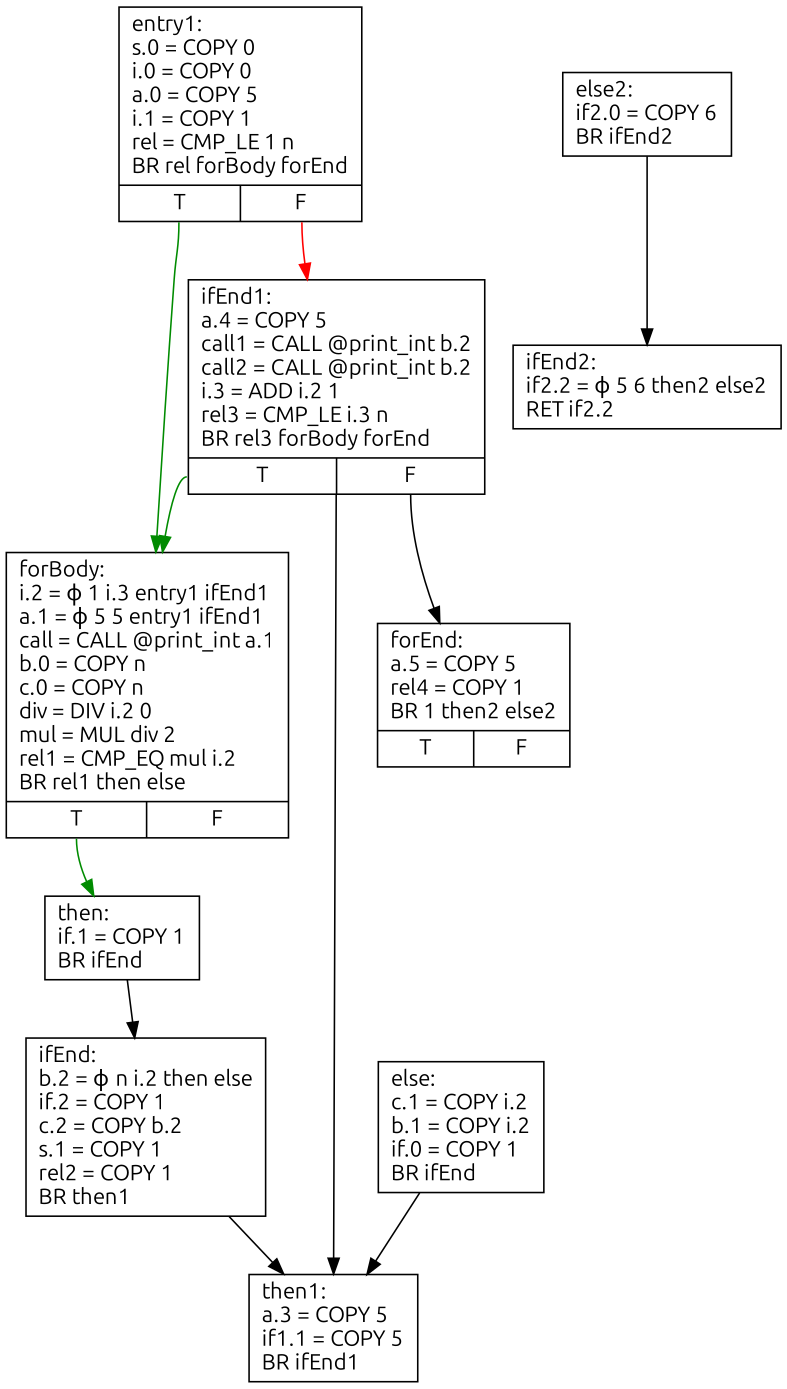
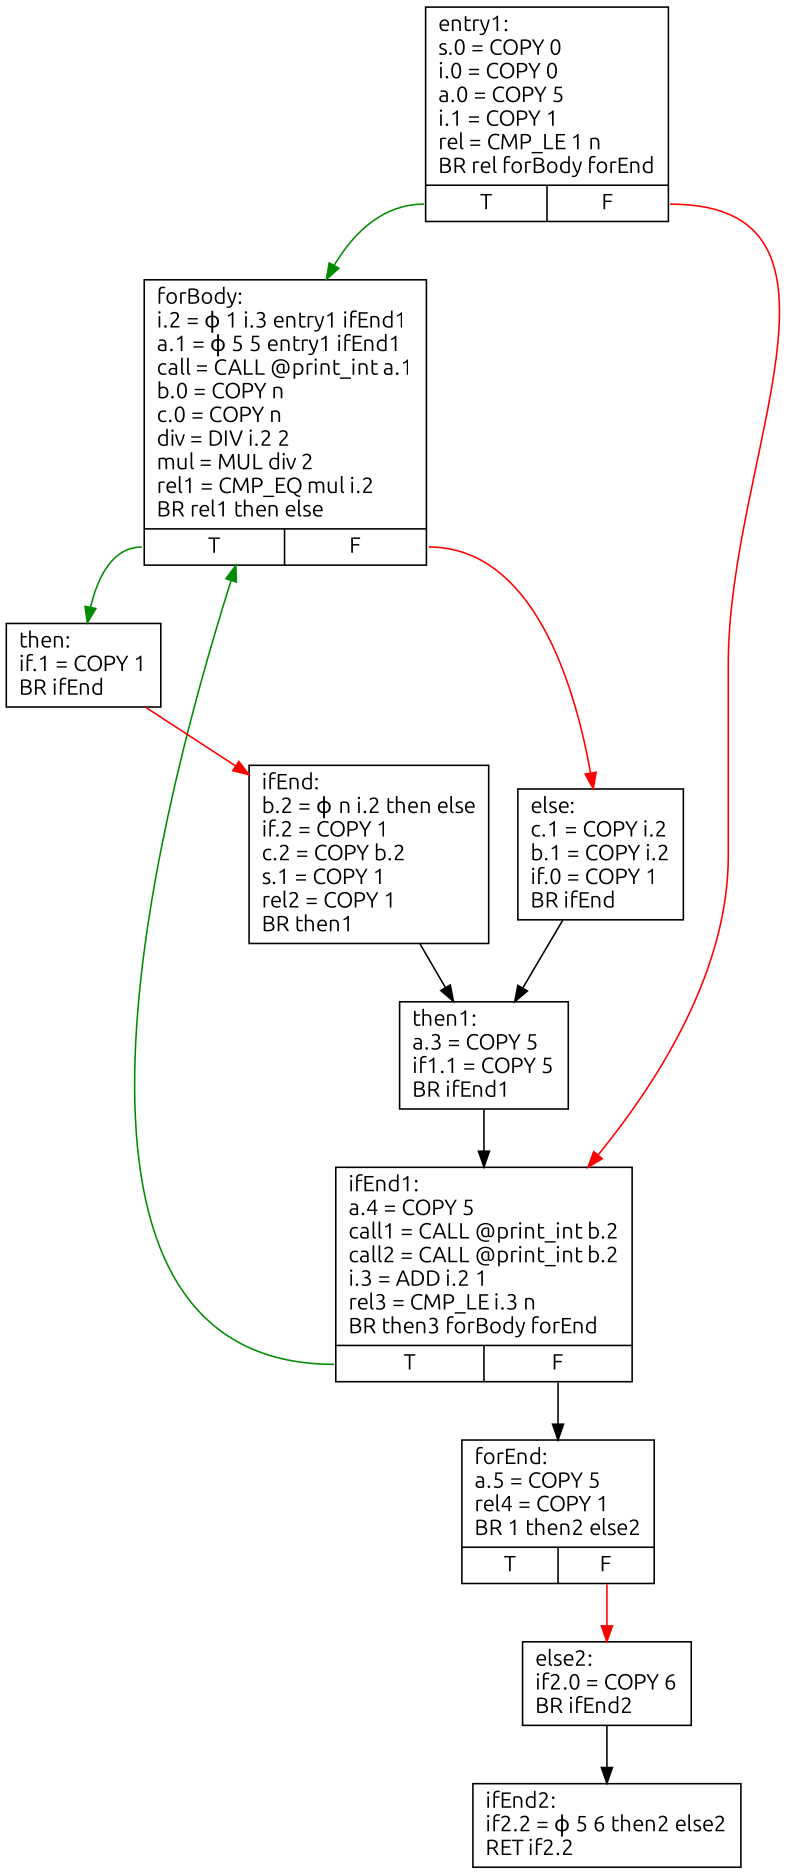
node "ifEnd1:": text "BR rel3 forBody forEnd" -> "BR then3 forBody forEnd"
edge "forBody:" -> "else:": added
node "forBody:": text "div = DIV i.2 0" -> "div = DIV i.2 2"
edge "ifEnd1:" -> "then1:": reversed
edge "then:" -> "ifEnd:": color black -> red
edge "forEnd:" -> "else2:": added
